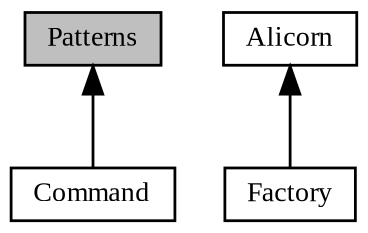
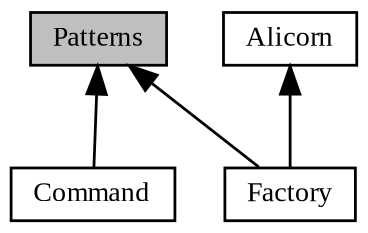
edge "Factory" -> "Patterns": added
